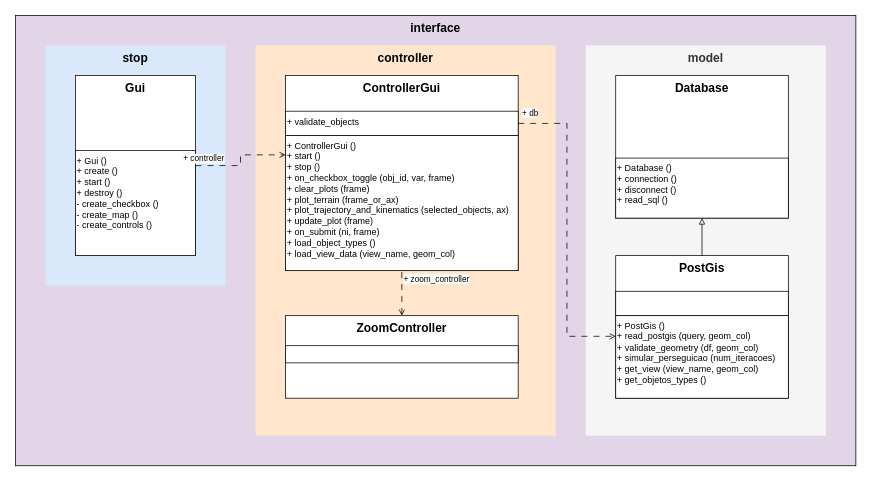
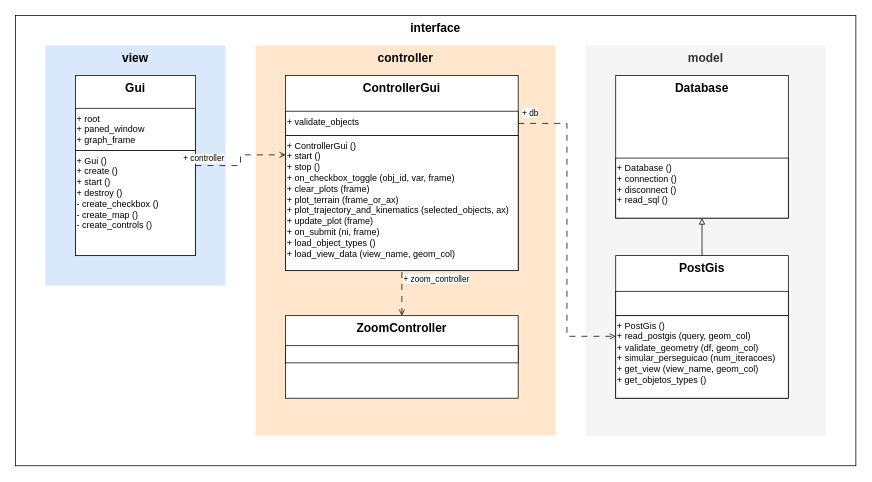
node "interface": fillcolor #e1d5e7 -> #ffffff
node "stop": label "stop" -> "view"
node "+ root + paned_window + graph_frame": added
